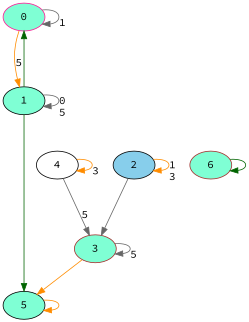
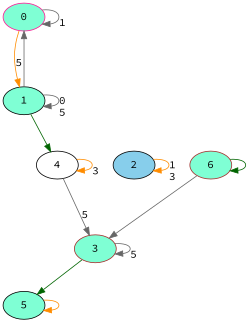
edge "1" -> "0": color darkgreen -> gray40
edge "1" -> "5": now "1" -> "4"
edge "2" -> "3": now "6" -> "3"
edge "3" -> "5": color darkorange -> darkgreen
